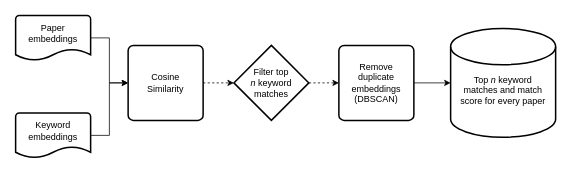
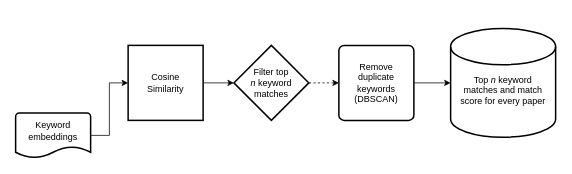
node "Paper embeddings": removed
edge "Paper embeddings" -> "Cosine Similarity": removed
node "Cosine Similarity": shape rounded rectangle -> rectangle
edge "Cosine Similarity" -> "Filter top n keyword matches": style dashed -> solid
node "Remove duplicate embeddings (DBSCAN)": label "Remove duplicate embeddings (DBSCAN)" -> "Remove duplicate keywords (DBSCAN)"
